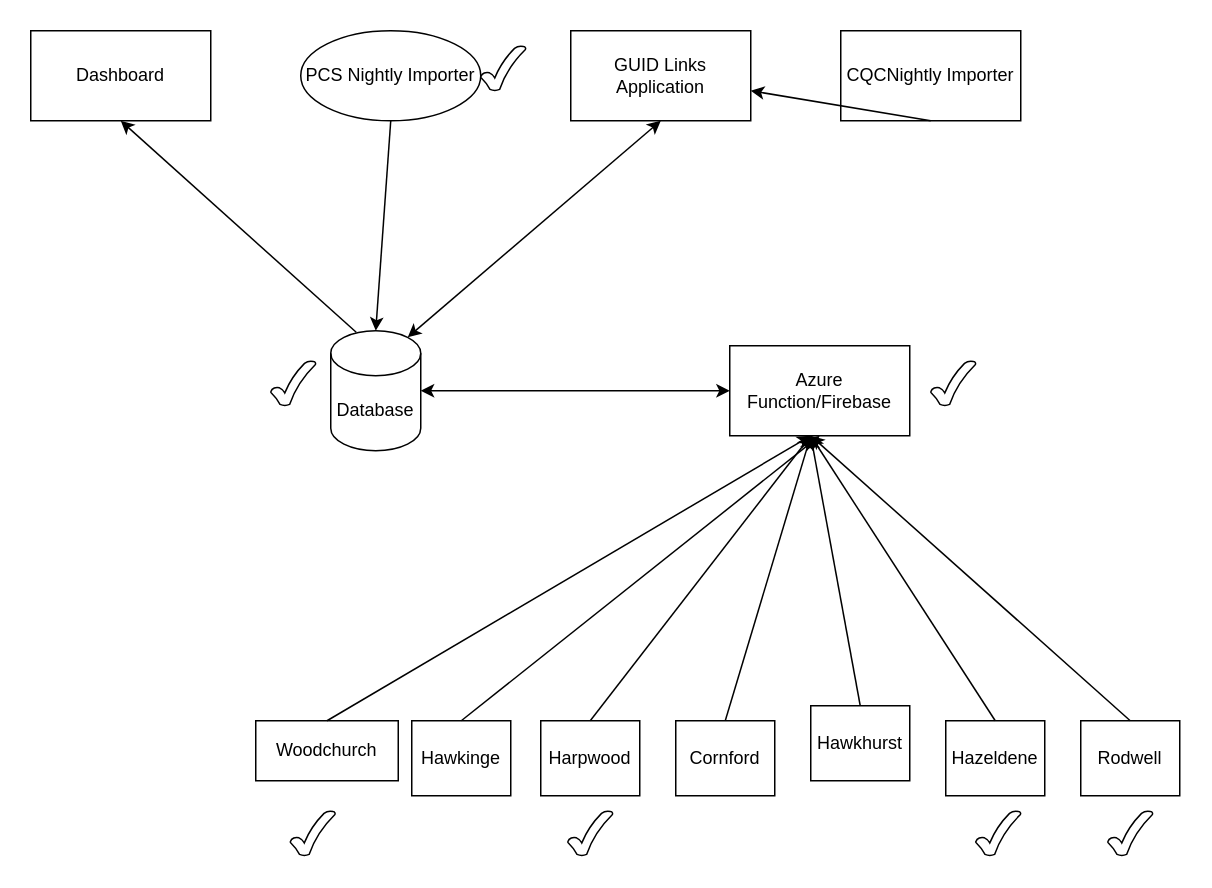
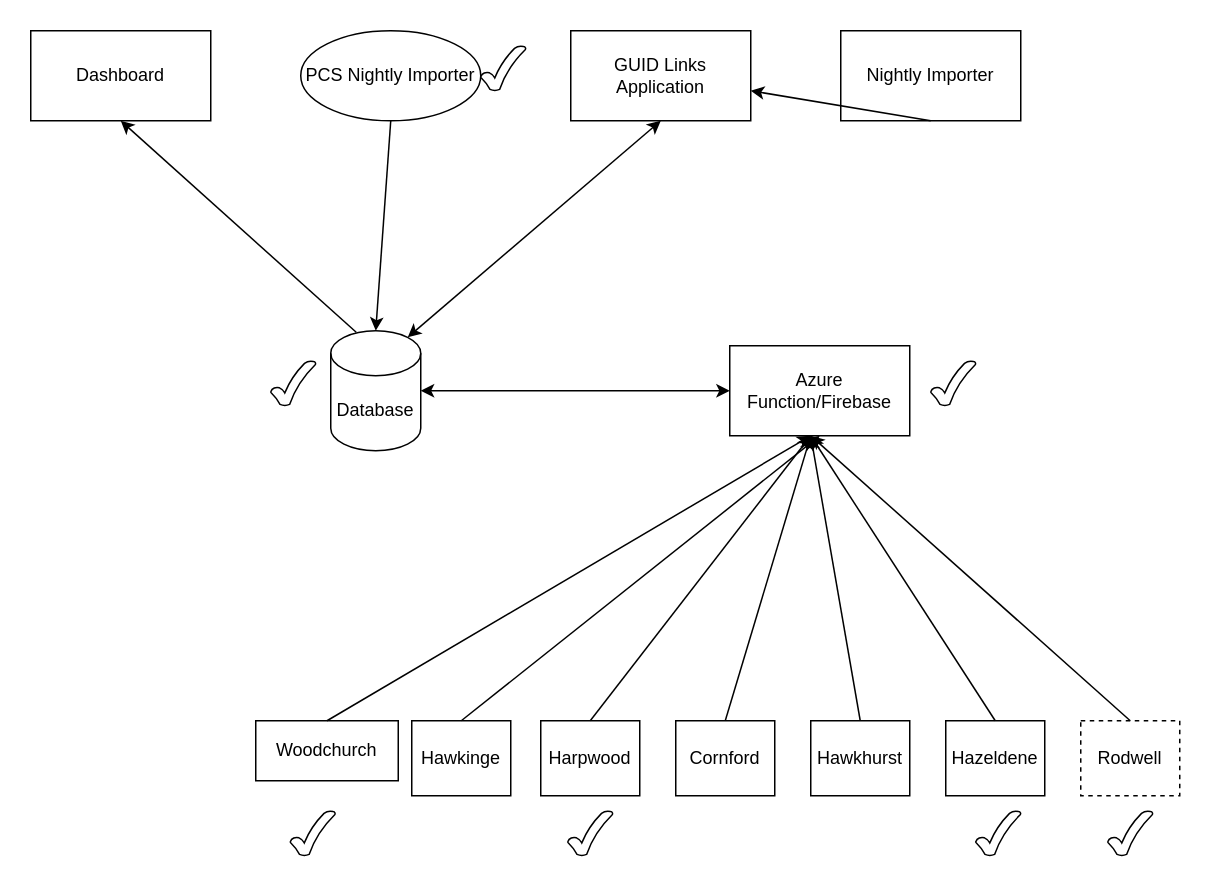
node "CQCNightly Importer": label "CQCNightly Importer" -> "Nightly Importer"
node "Hawkhurst": moved (860, 743) -> (860, 758)
node "Rodwell": style solid -> dashed
